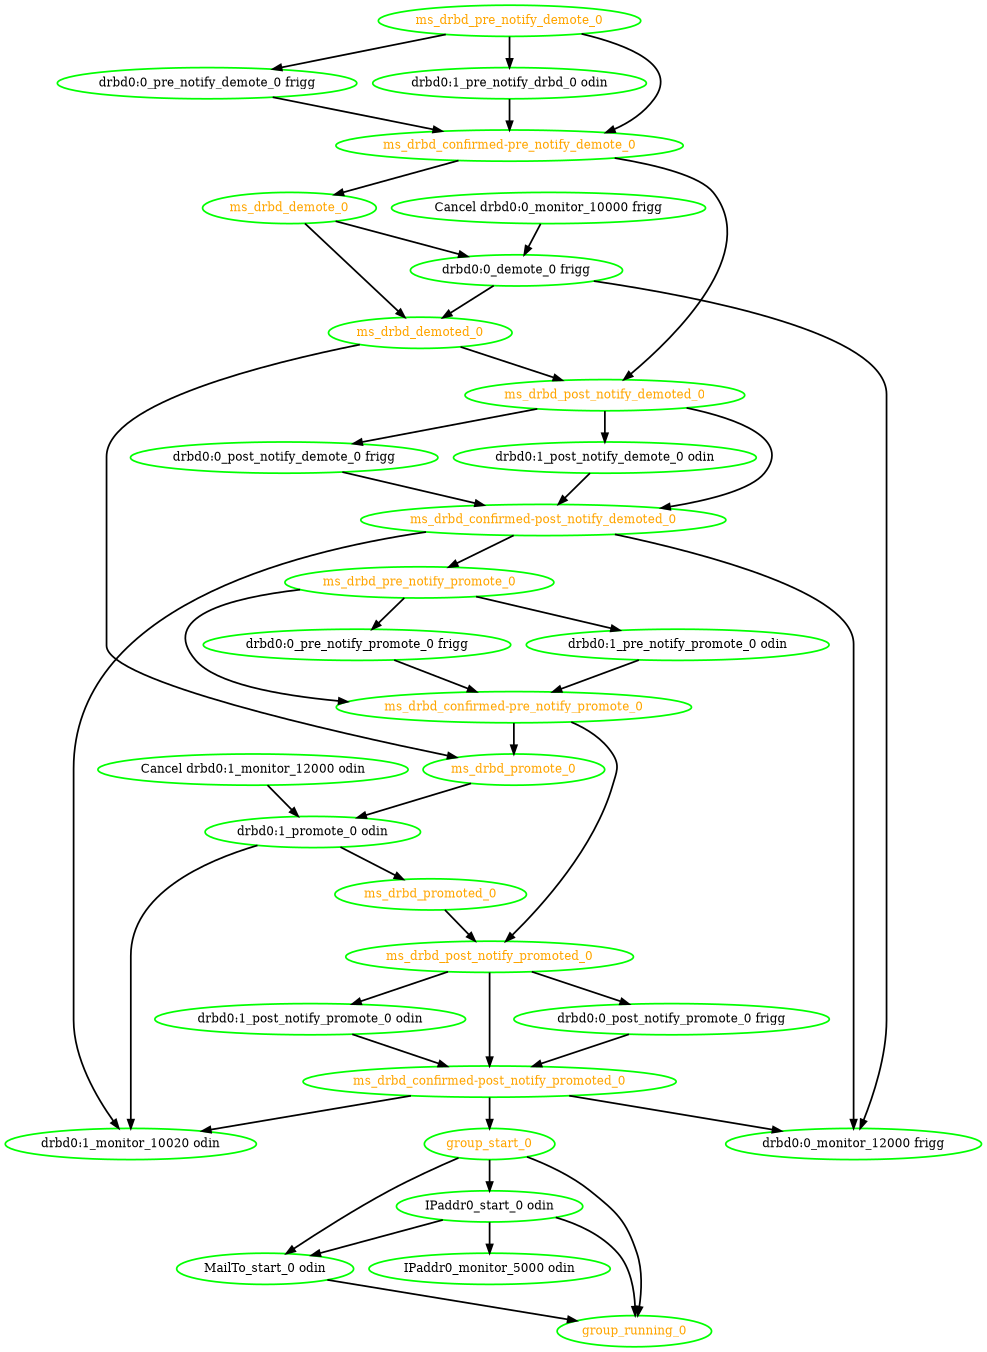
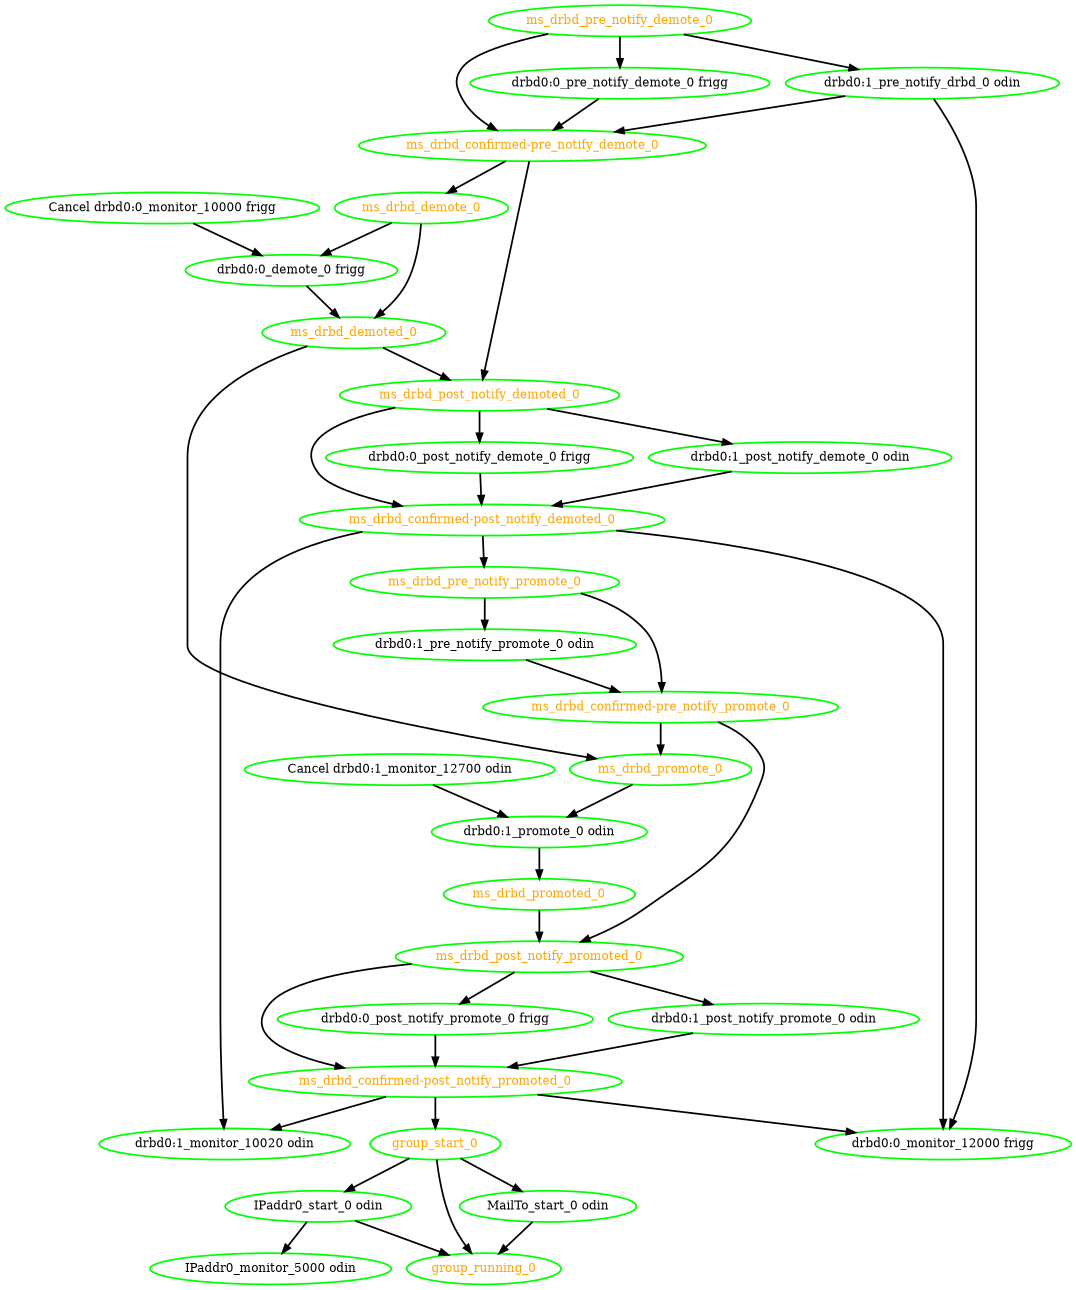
edge "drbd0:0_demote_0 frigg" -> "drbd0:0_monitor_12000 frigg": now "drbd0:1_pre_notify_drbd_0 odin" -> "drbd0:0_monitor_12000 frigg"
node "drbd0:0_pre_notify_promote_0 frigg": removed
node "Cancel drbd0:1_monitor_12000 odin": label "Cancel drbd0:1_monitor_12000 odin" -> "Cancel drbd0:1_monitor_12700 odin"
edge "drbd0:1_promote_0 odin" -> "drbd0:1_monitor_10020 odin": removed
edge "IPaddr0_start_0 odin" -> "MailTo_start_0 odin": removed
